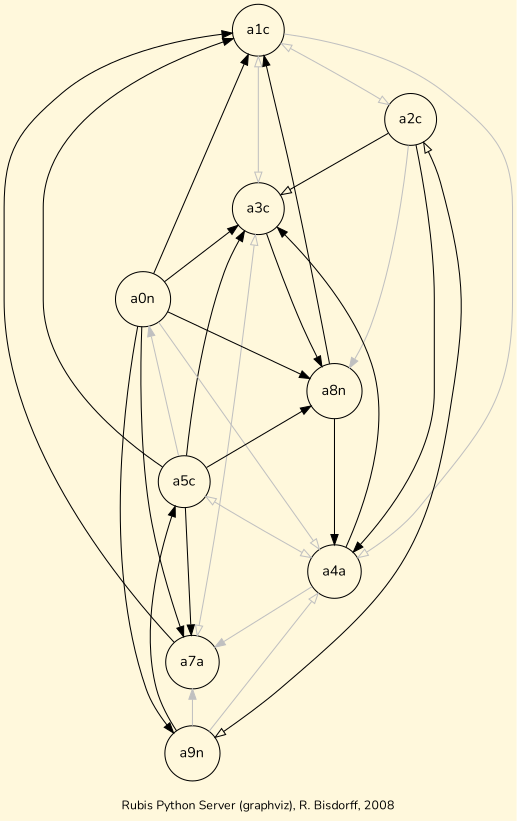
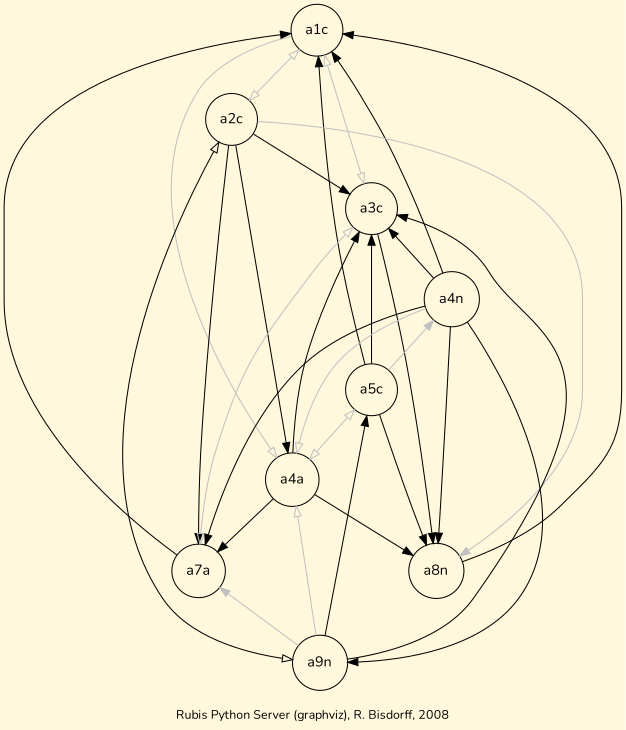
edge "a2c" -> "a3c": arrowhead empty -> normal
node "a0n": label "a0n" -> "a4n"
edge "a9n" -> "a3c": added
edge "a8n" -> "a4a": reversed
edge "a5c" -> "a7a": now "a2c" -> "a7a"
edge "a4a" -> "a7a": color grey -> black
